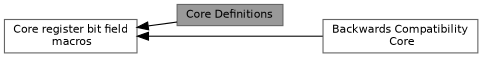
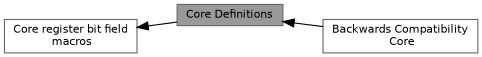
edge "Backwards Compatibility Core" -> "Core register bit field macros": now "Backwards Compatibility Core" -> "Core Definitions"
